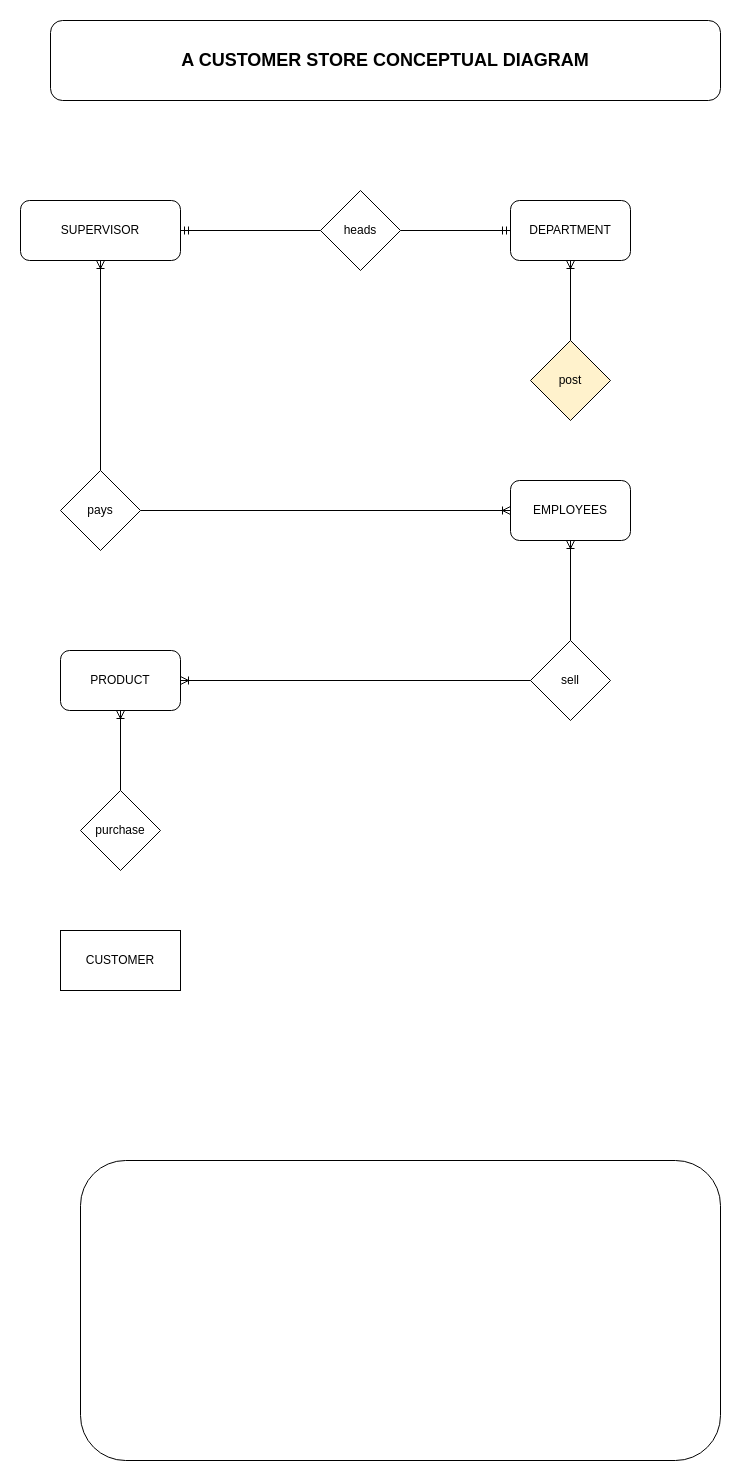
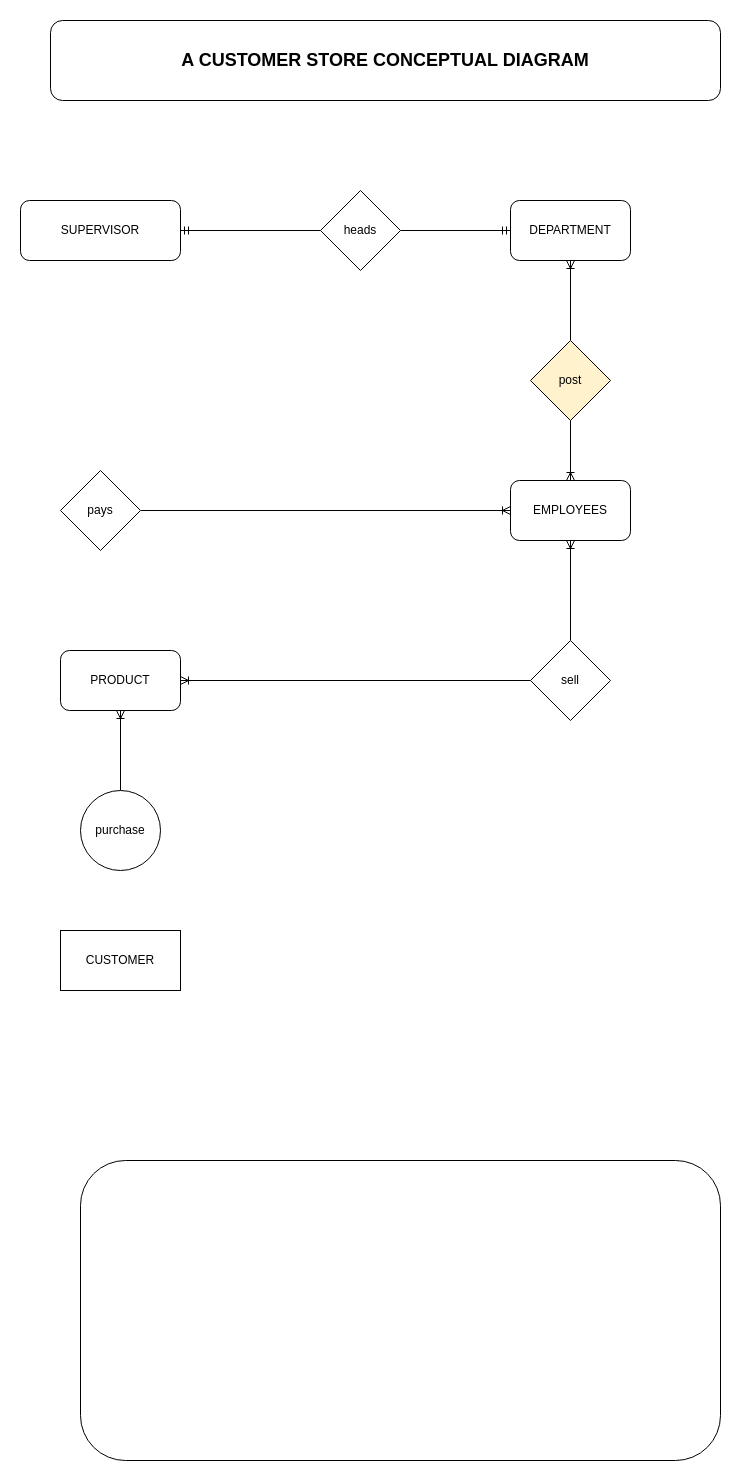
edge "pays" -> "SUPERVISOR": removed
edge "post" -> "EMPLOYEES": added
node "purchase": shape diamond -> ellipse
